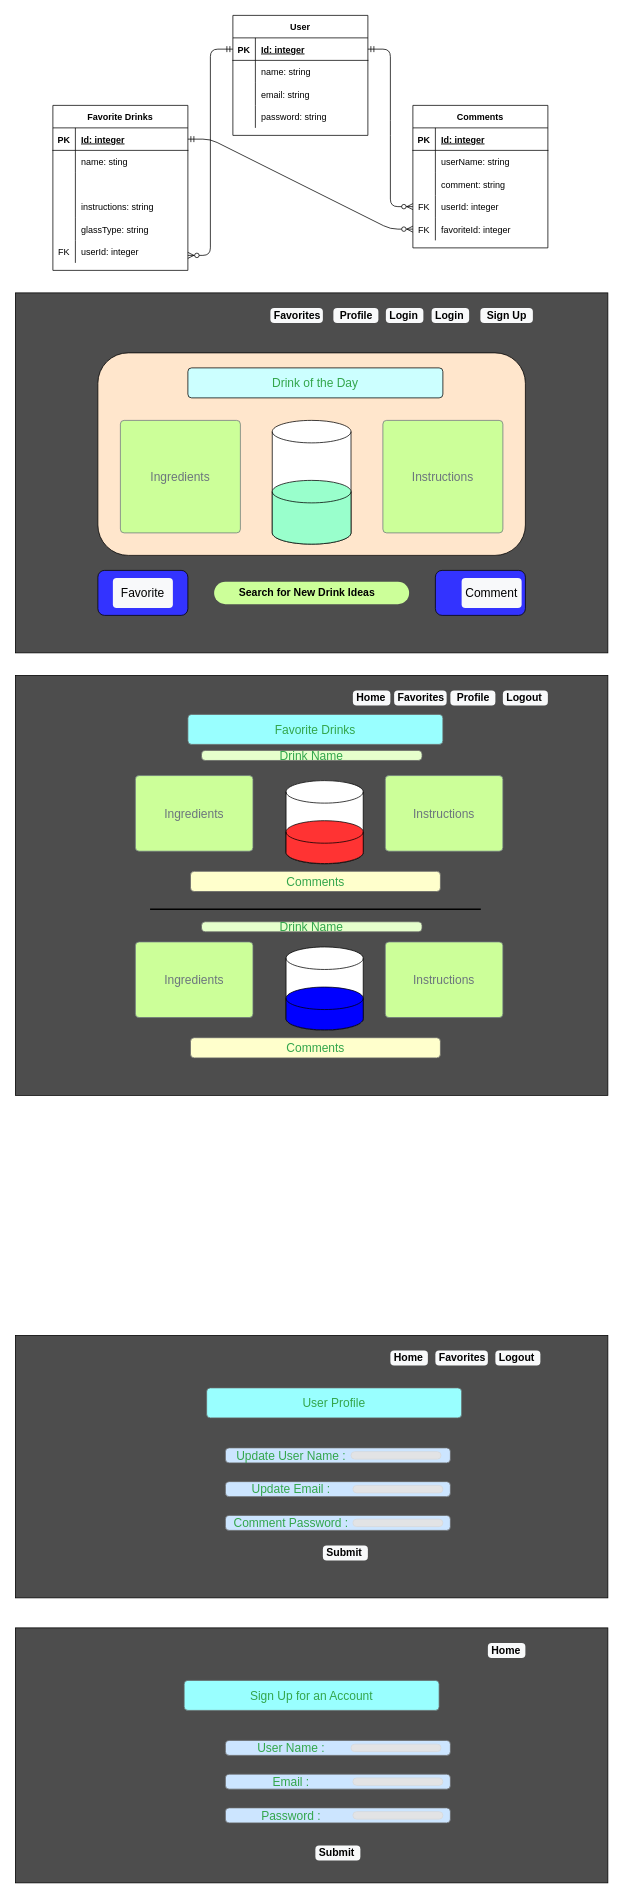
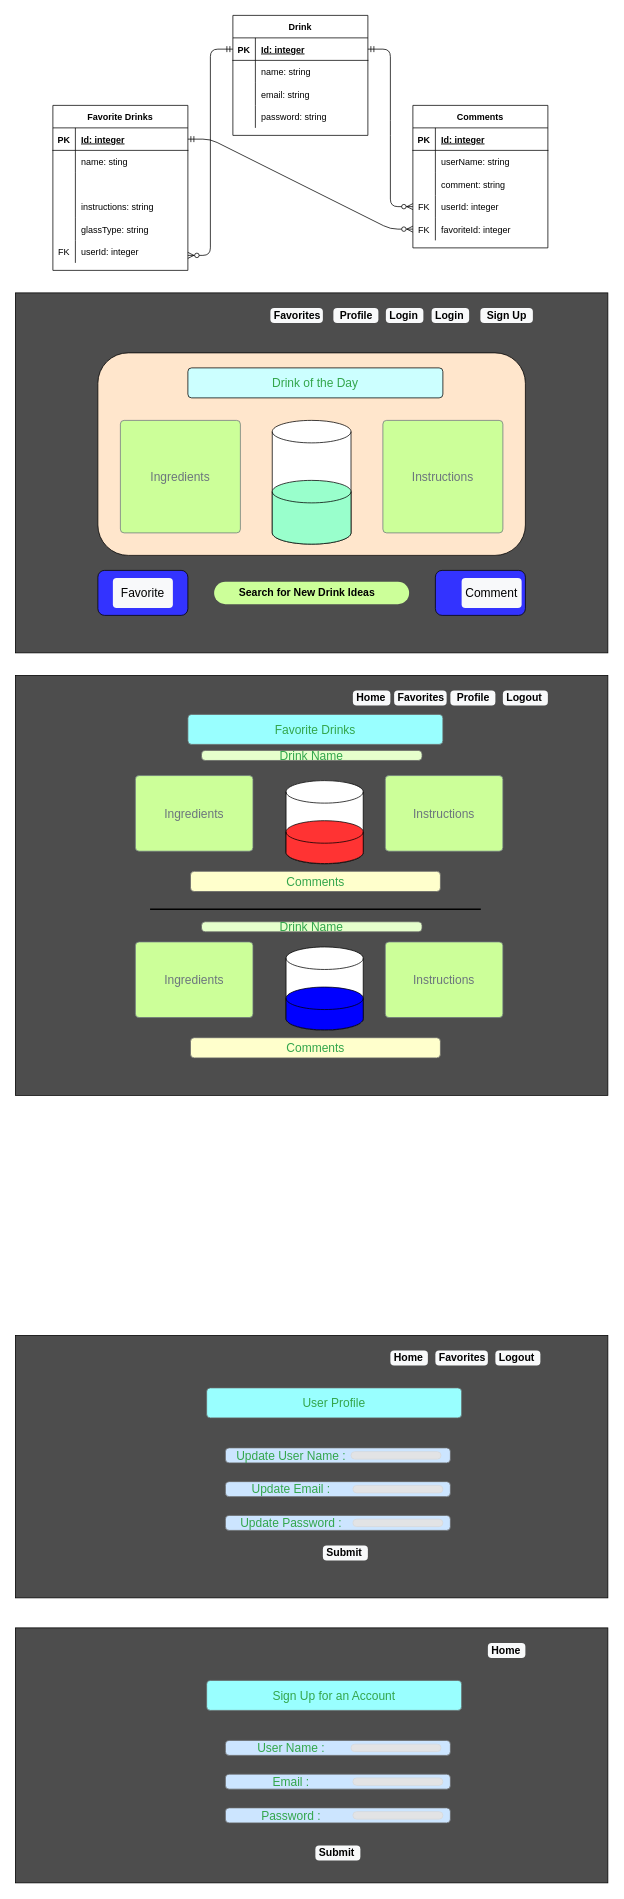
node "User": label "User" -> "Drink"
node "Comment Password :": label "Comment Password :" -> "Update Password :"
node "Sign Up for an Account": moved (312, 1695) -> (334, 1695)
